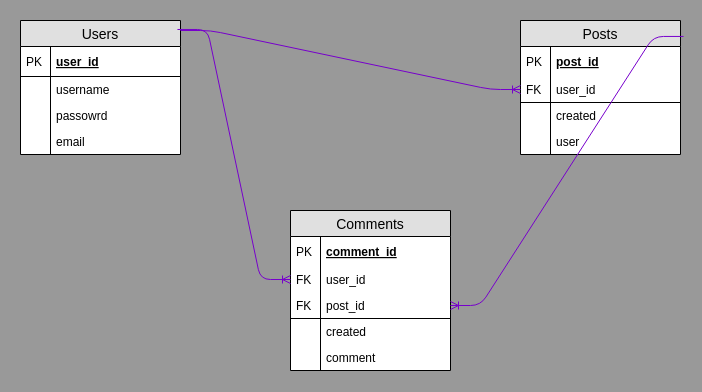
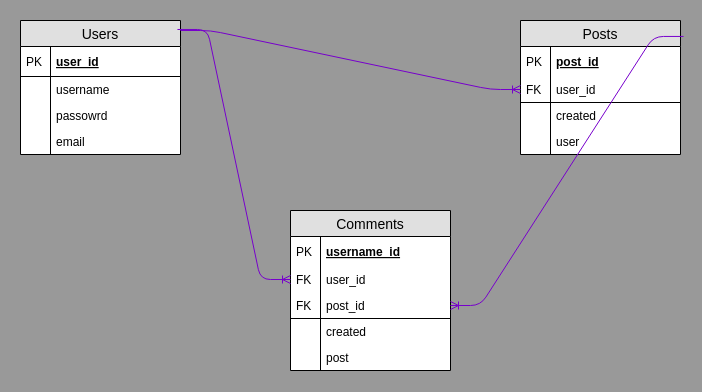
node "comment_id": label "comment_id" -> "username_id"
node "comment": label "comment" -> "post"
